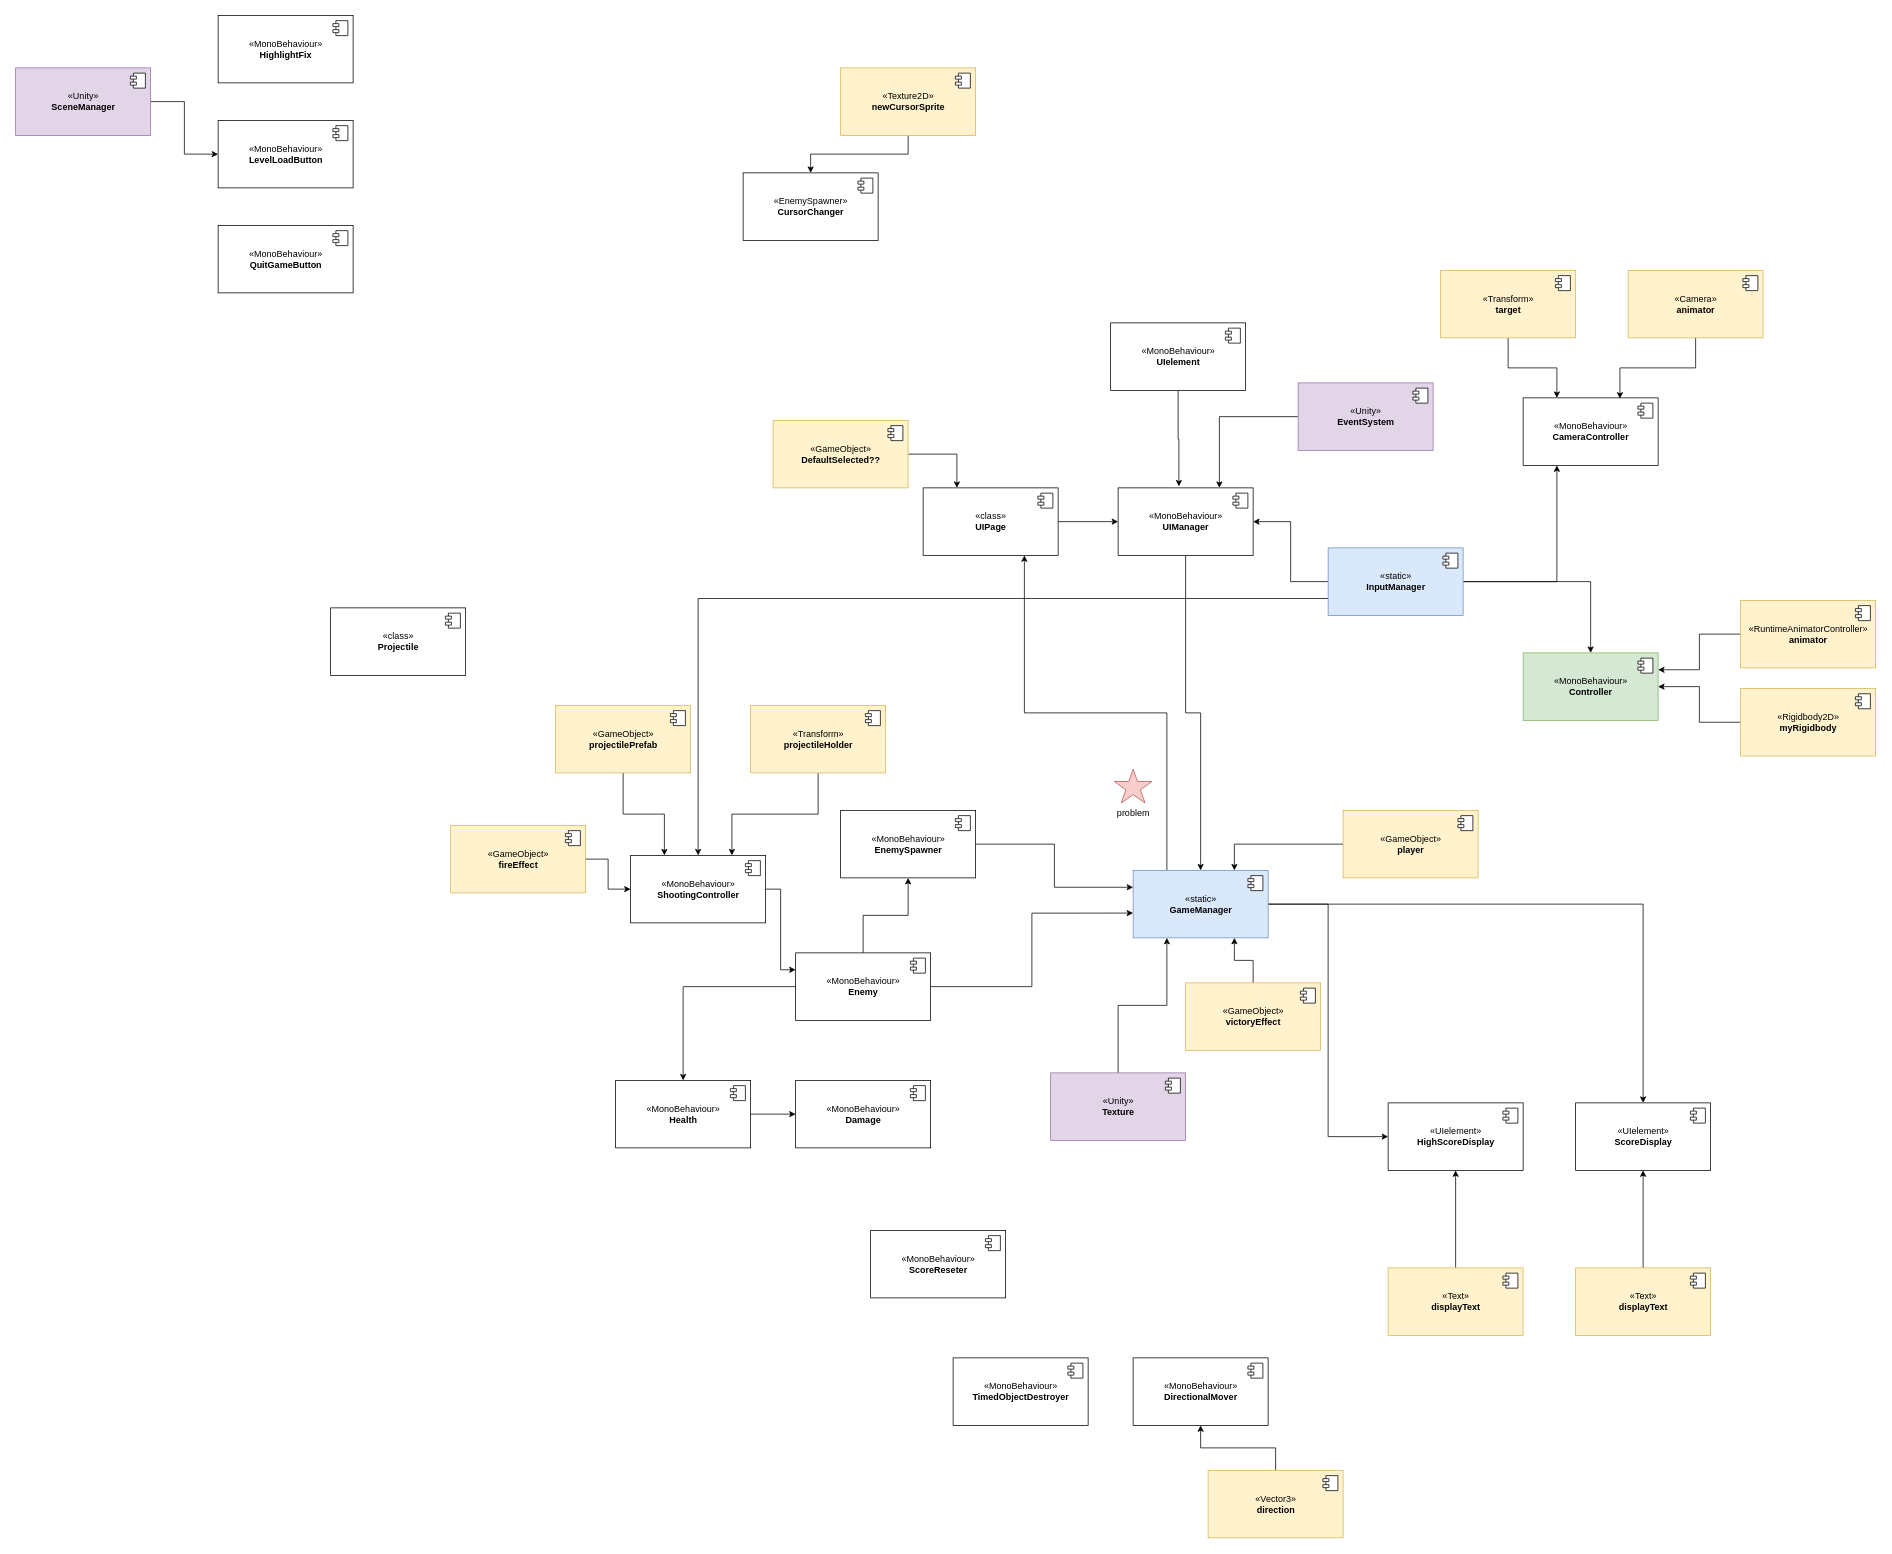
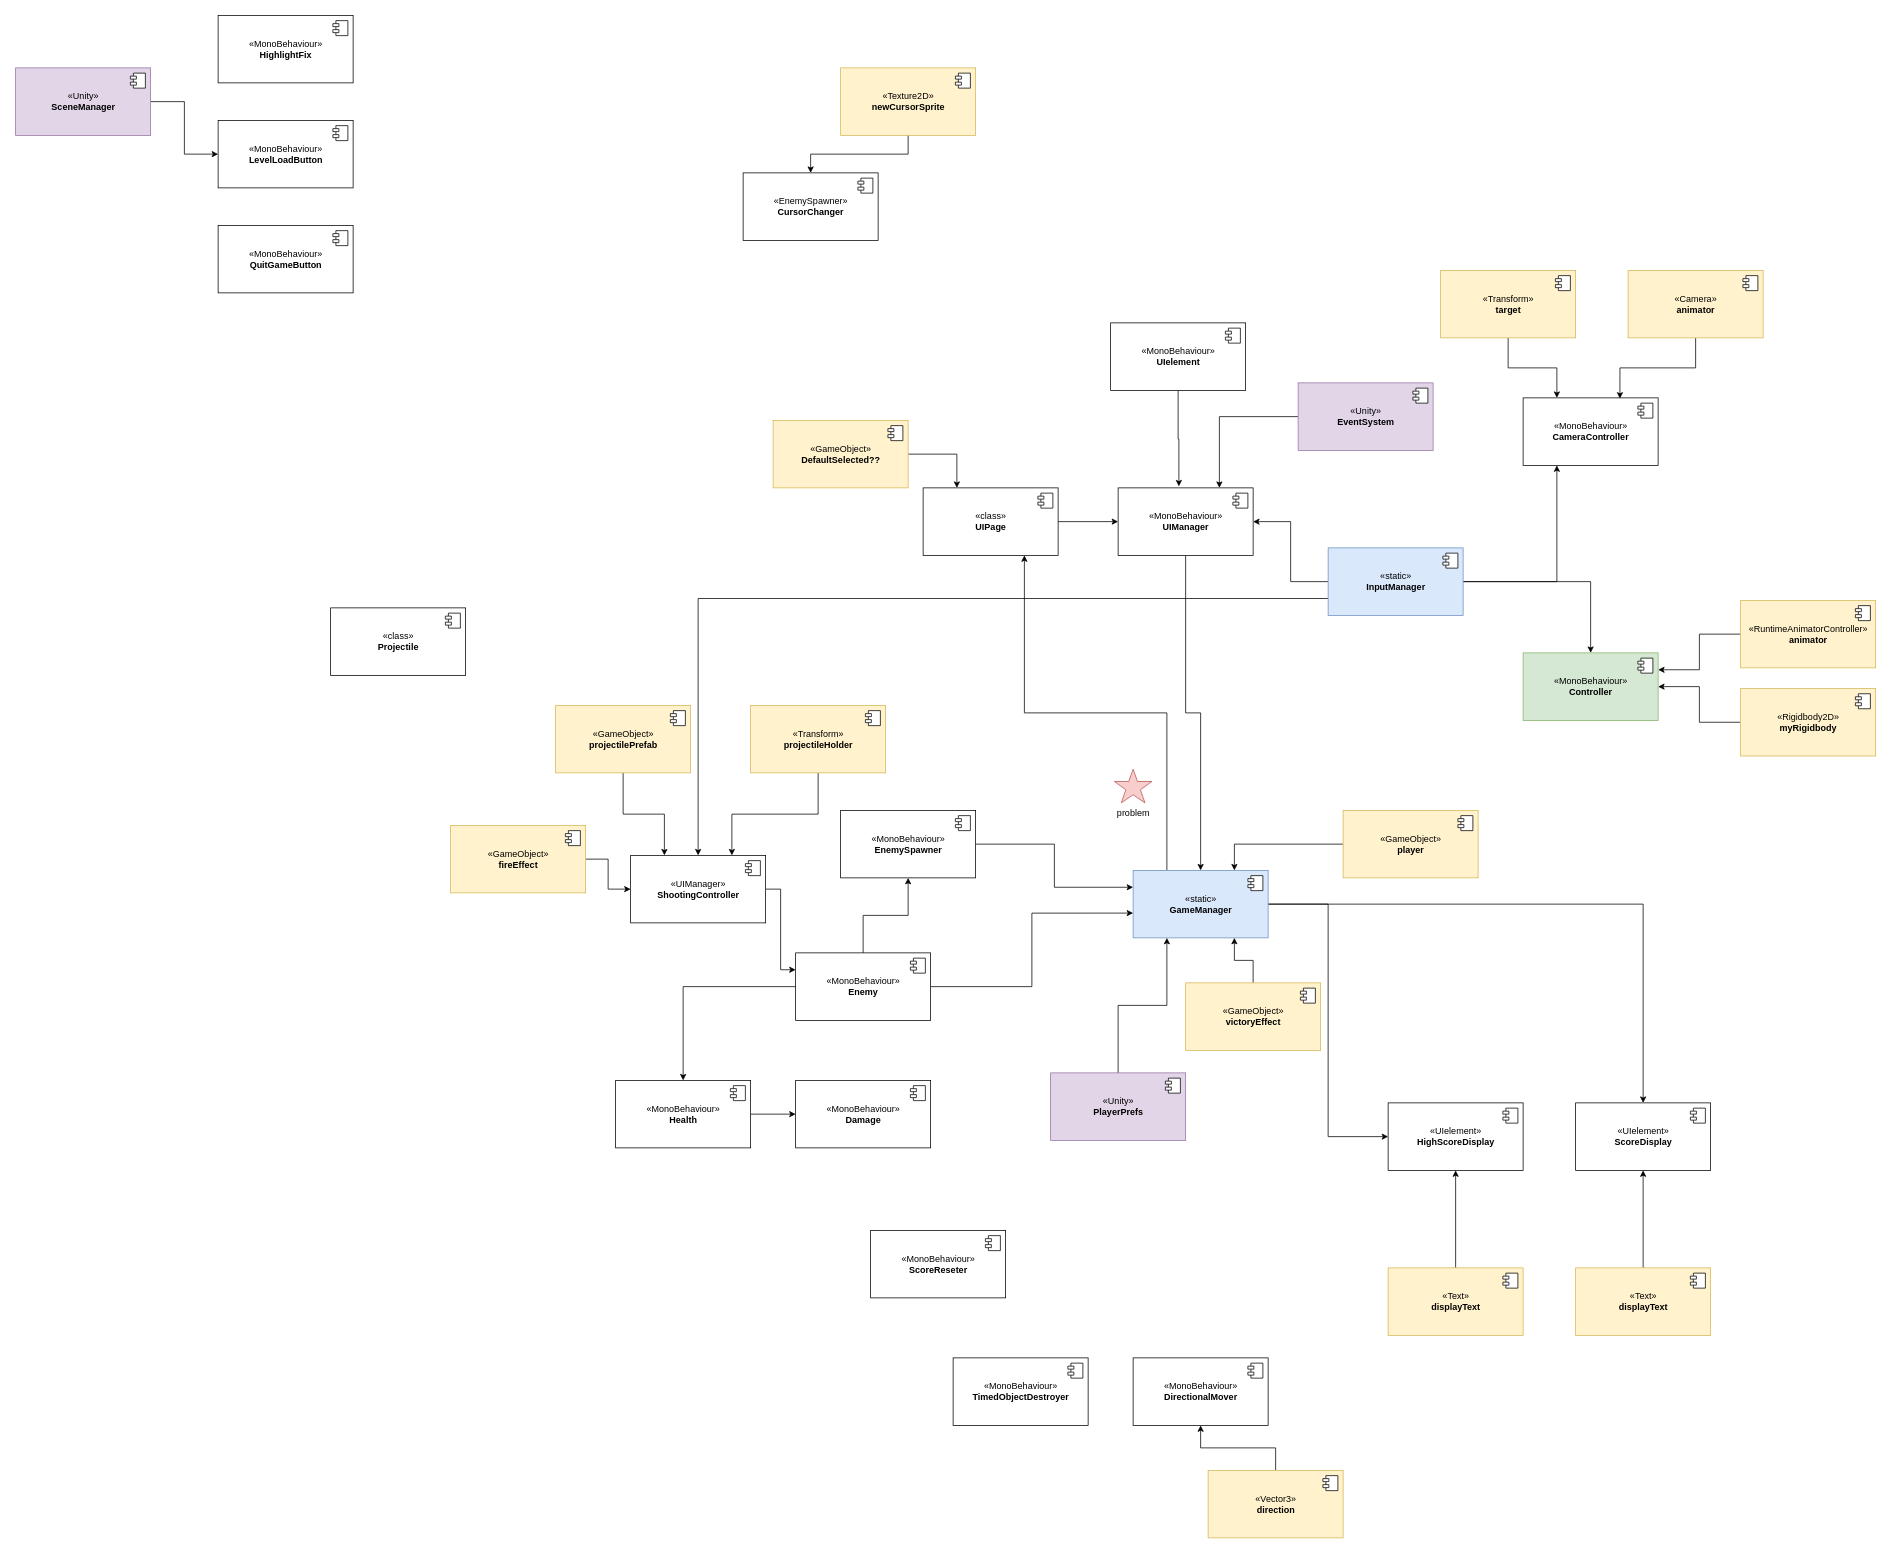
node "«MonoBehaviour» ShootingController": label "«MonoBehaviour» ShootingController" -> "«UIManager» ShootingController"
node "«Unity» Texture": label "«Unity» Texture" -> "«Unity» PlayerPrefs"
